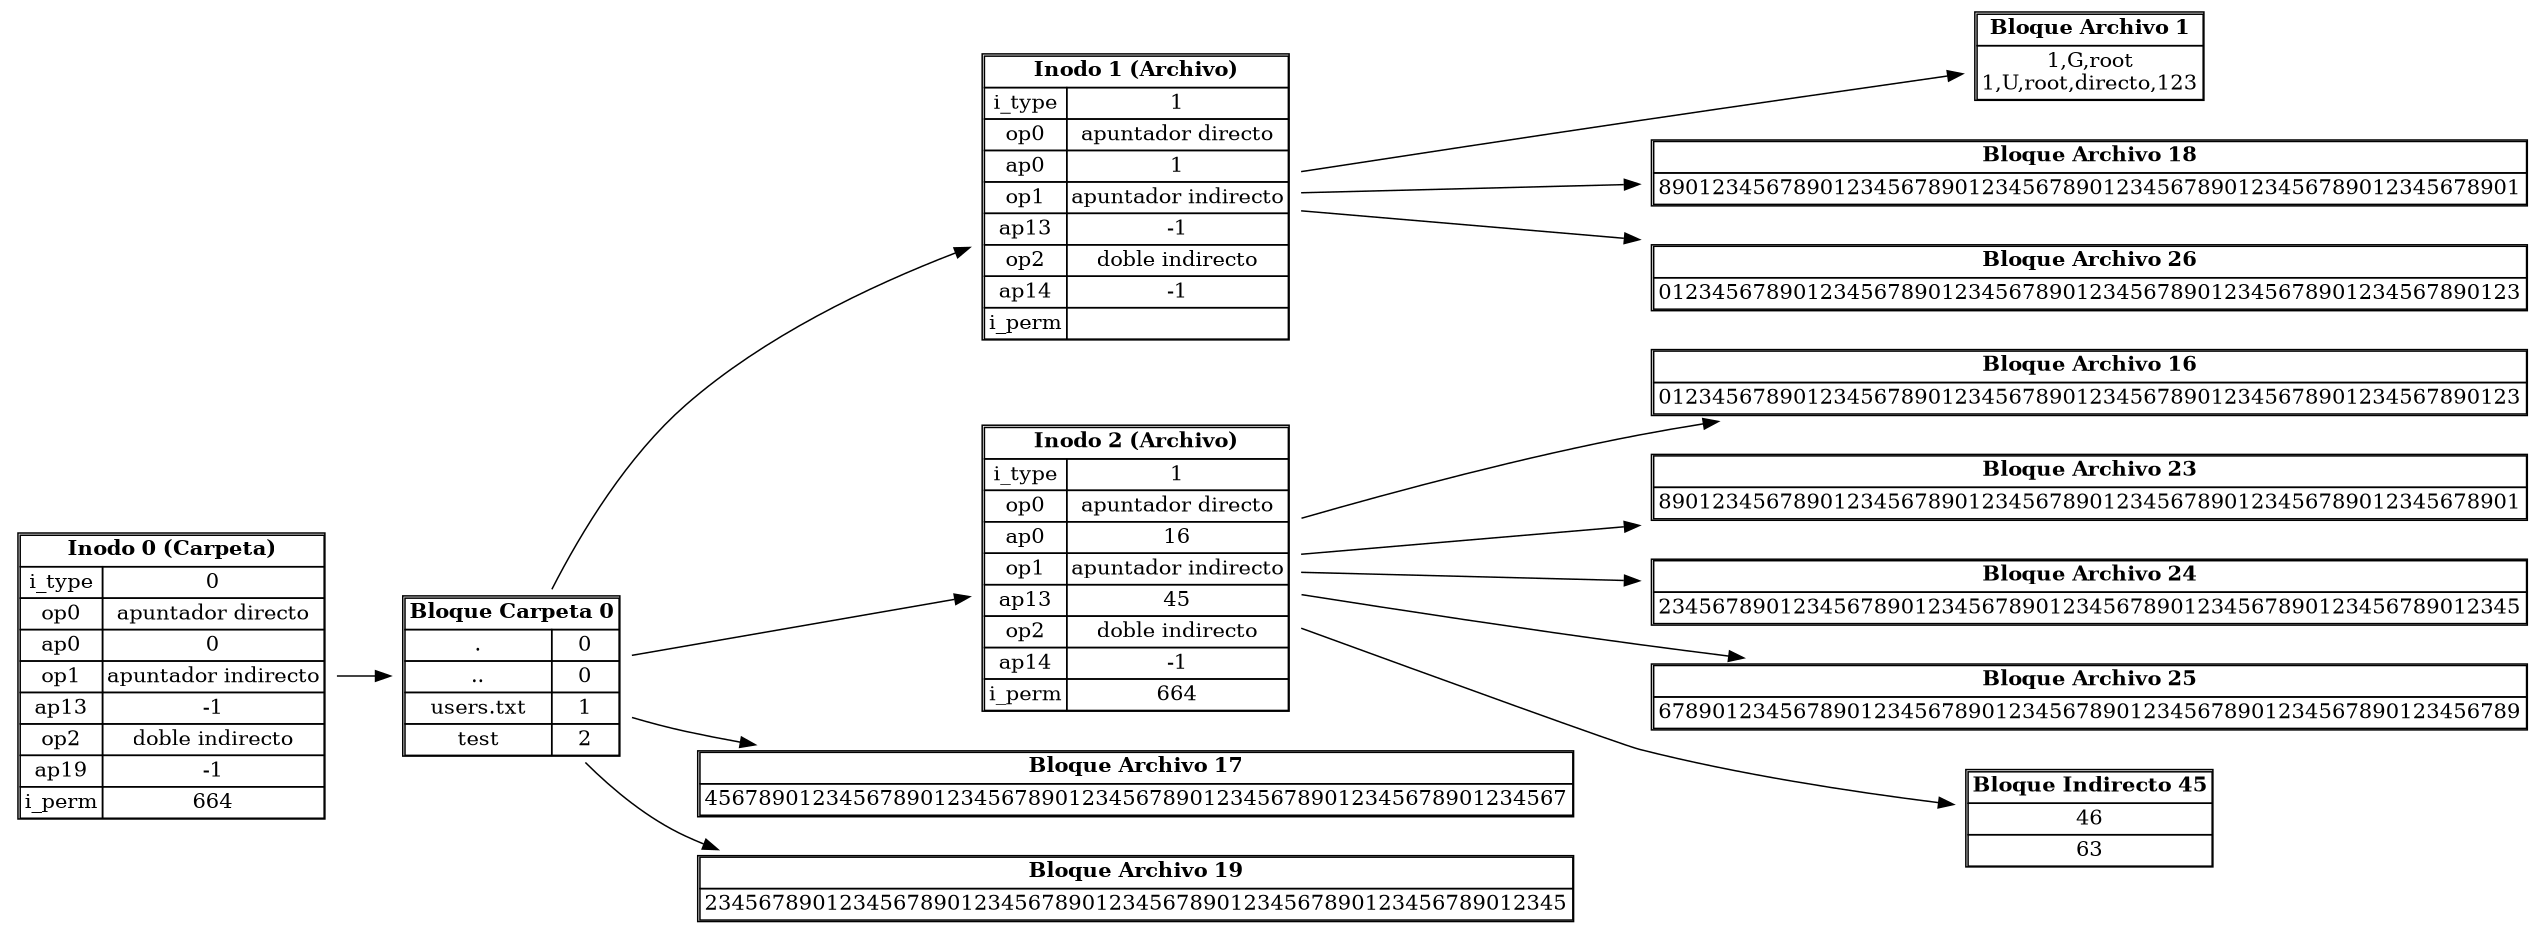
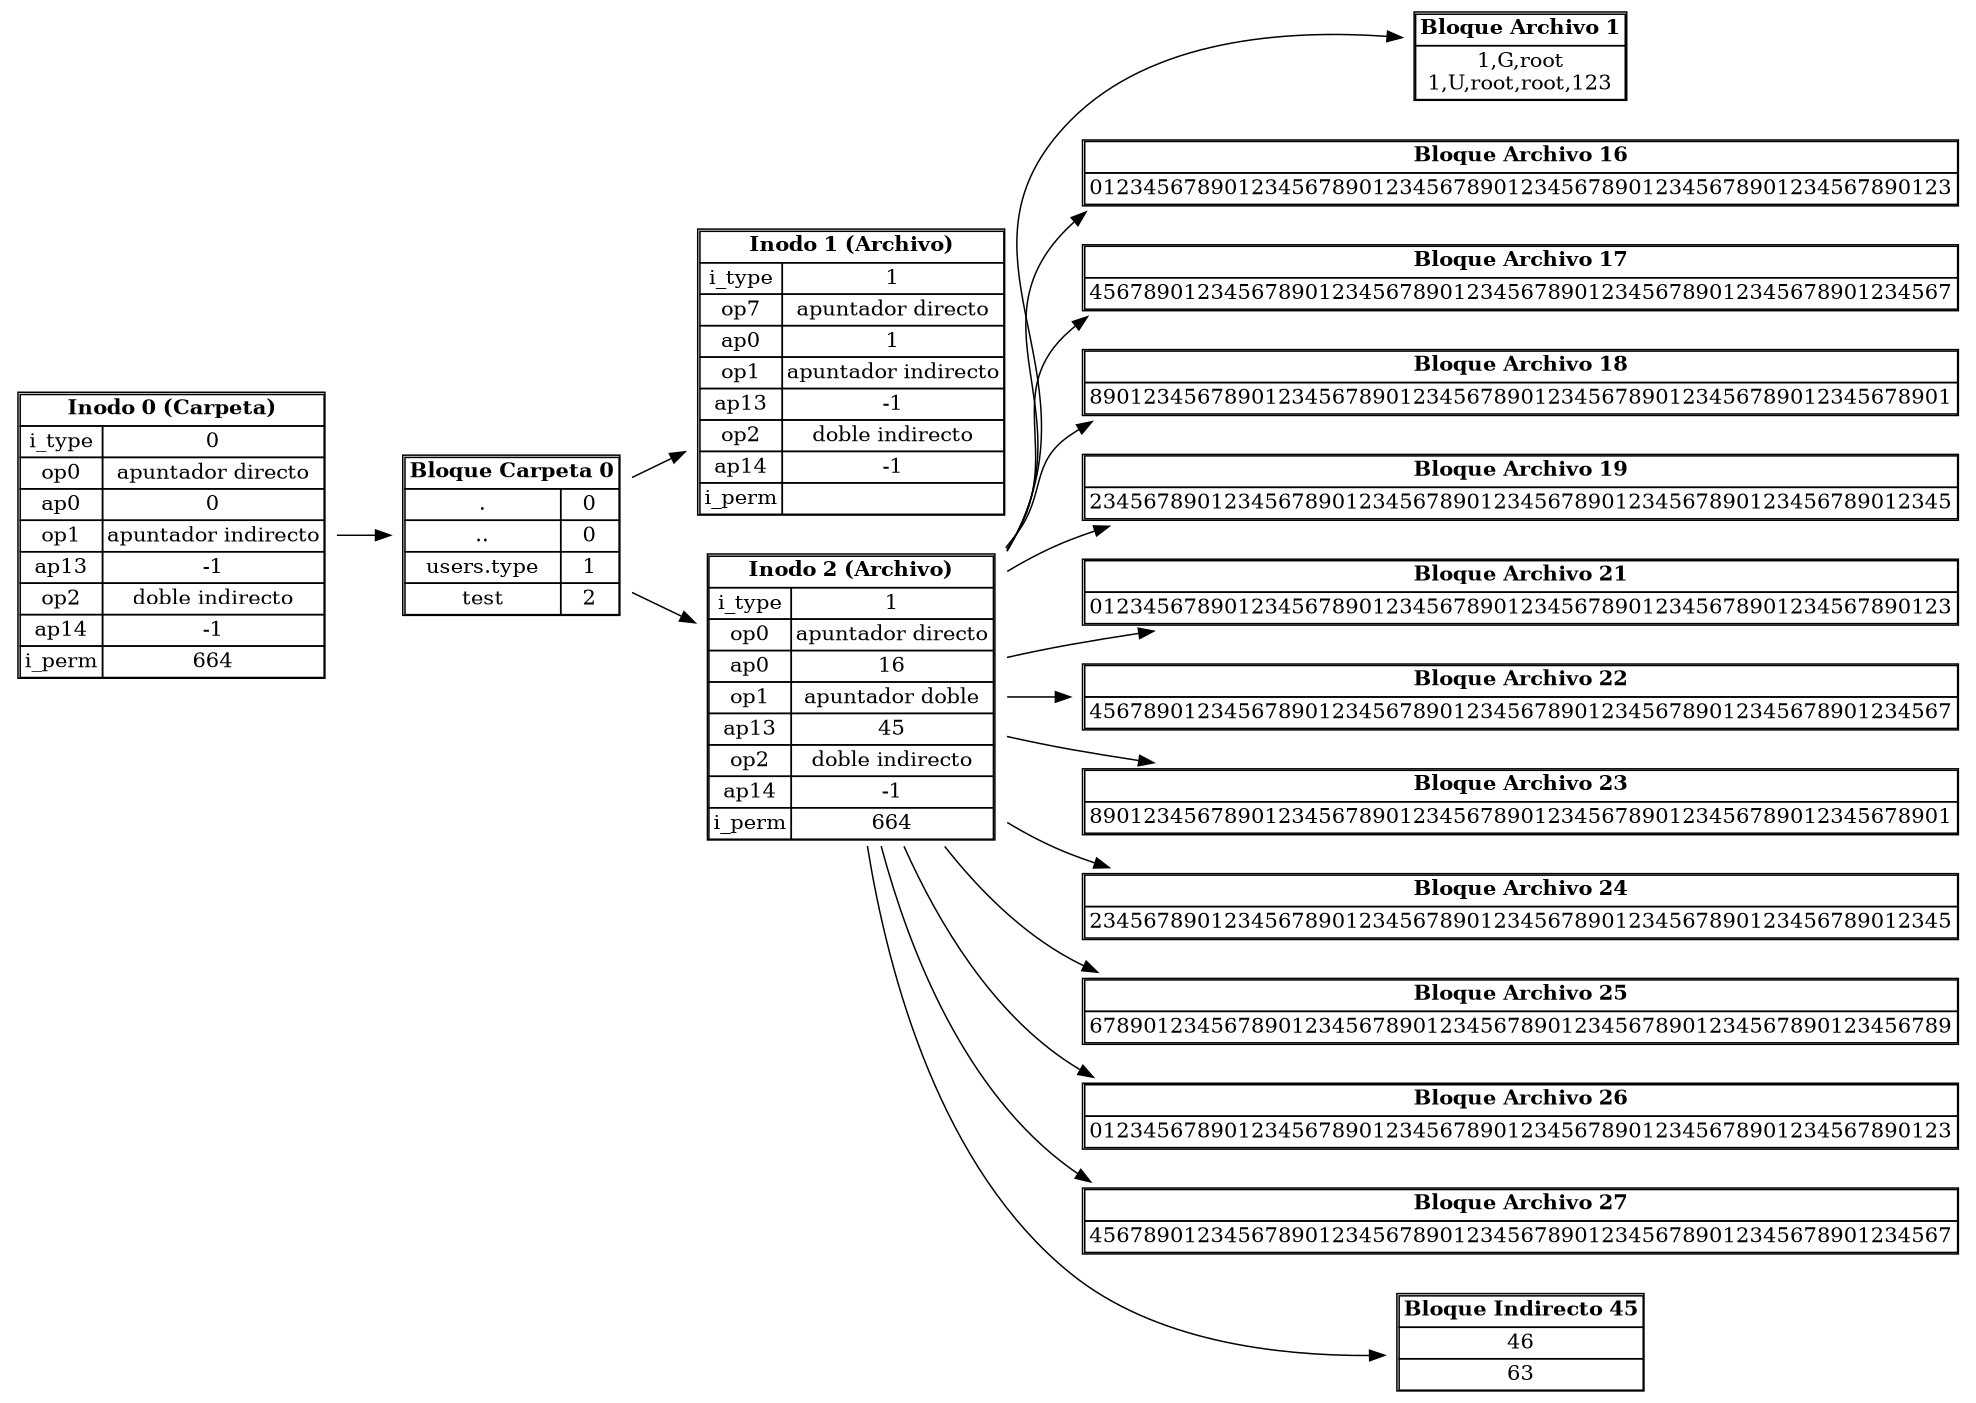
node "Bloque Archivo 1": text "1,U,root,directo,123" -> "1,U,root,root,123"
edge "Inodo 1 (Archivo)" -> "Bloque Archivo 1": now "Inodo 2 (Archivo)" -> "Bloque Archivo 1"
node "Inodo 1 (Archivo)": text "op0" -> "op7"
edge "Inodo 1 (Archivo)" -> "Bloque Archivo 18": now "Inodo 2 (Archivo)" -> "Bloque Archivo 18"
edge "Inodo 1 (Archivo)" -> "Bloque Archivo 26": now "Inodo 2 (Archivo)" -> "Bloque Archivo 26"
node "Inodo 2 (Archivo)": text "apuntador indirecto" -> "apuntador doble"
node "Bloque Archivo 21": added
node "Bloque Archivo 22": added
node "Bloque Carpeta 0": text "users.txt" -> "users.type"
edge "Bloque Carpeta 0" -> "Bloque Archivo 17": now "Inodo 2 (Archivo)" -> "Bloque Archivo 17"
node "Inodo 0 (Carpeta)": text "ap19" -> "ap14"
edge "Bloque Carpeta 0" -> "Bloque Archivo 19": now "Inodo 2 (Archivo)" -> "Bloque Archivo 19"
node "Bloque Archivo 27": added
